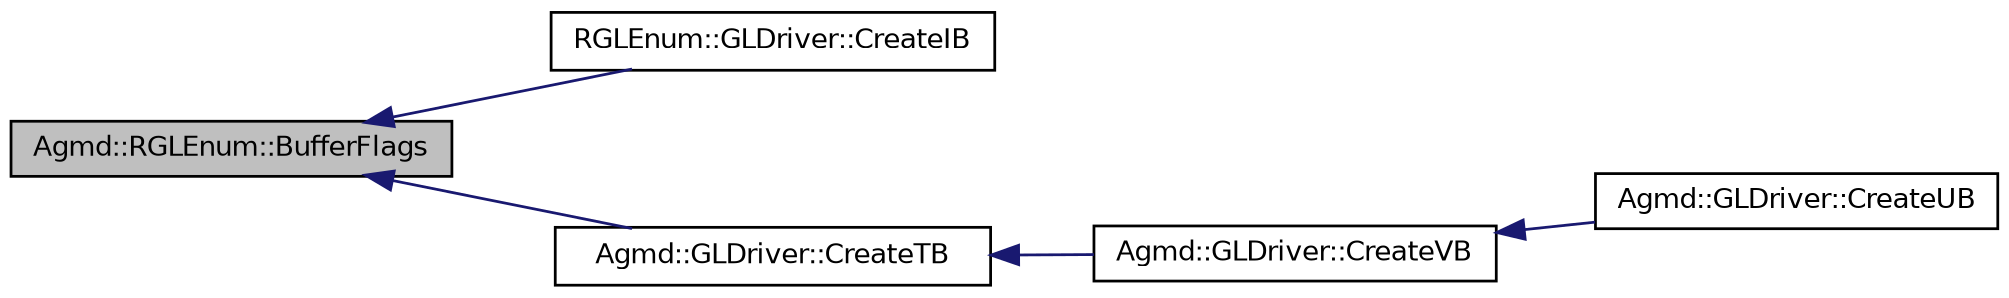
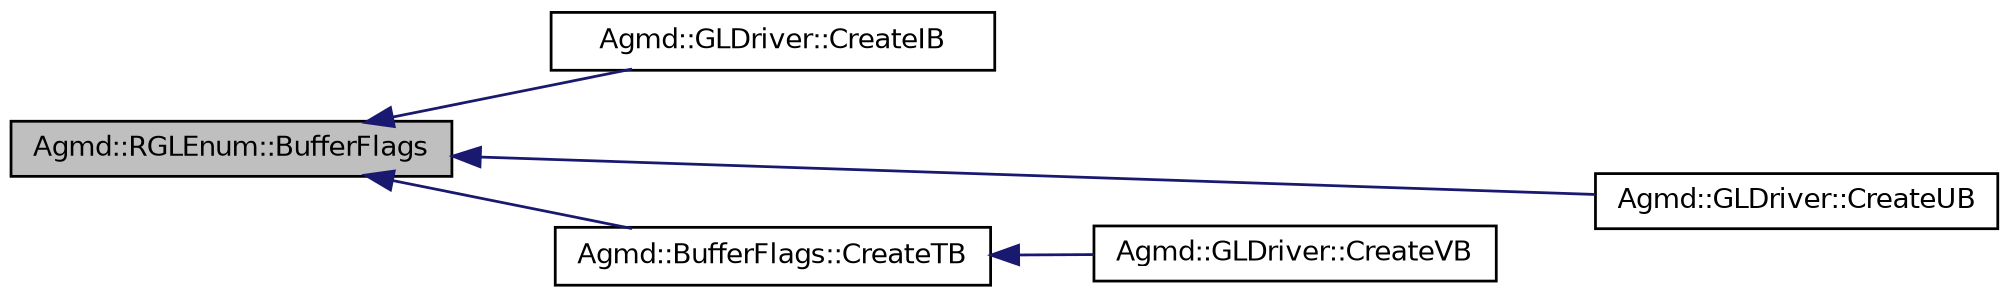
node "RGLEnum::GLDriver::CreateIB": label "RGLEnum::GLDriver::CreateIB" -> "Agmd::GLDriver::CreateIB"
edge "Agmd::GLDriver::CreateUB" -> "Agmd::GLDriver::CreateVB": now "Agmd::GLDriver::CreateUB" -> "Agmd::RGLEnum::BufferFlags"
node "Agmd::GLDriver::CreateTB": label "Agmd::GLDriver::CreateTB" -> "Agmd::BufferFlags::CreateTB"
